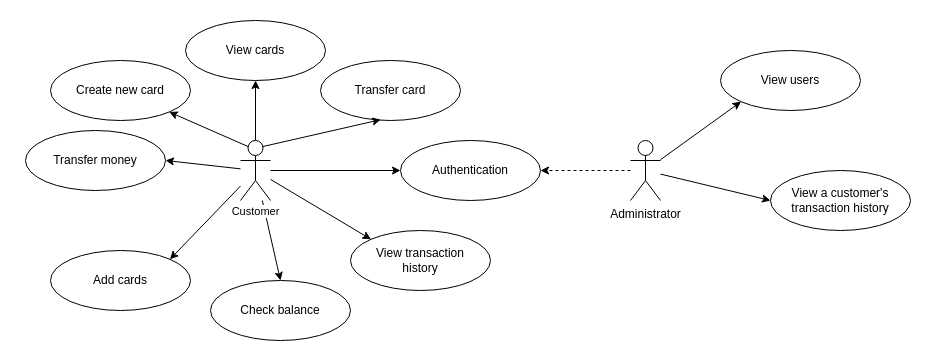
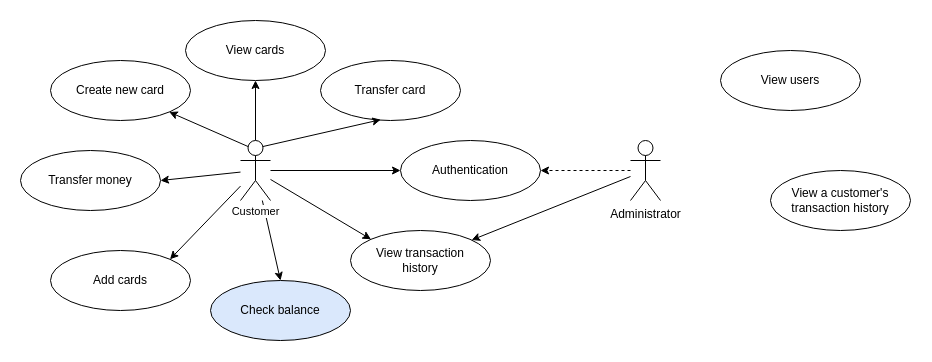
edge "Administrator" -> "View users": now "Administrator" -> "View transaction history"
node "Transfer money": moved (96, 161) -> (91, 181)
edge "Administrator" -> "View a customer's transaction history": removed
node "Check balance": fillcolor #ffffff -> #dae8fc
